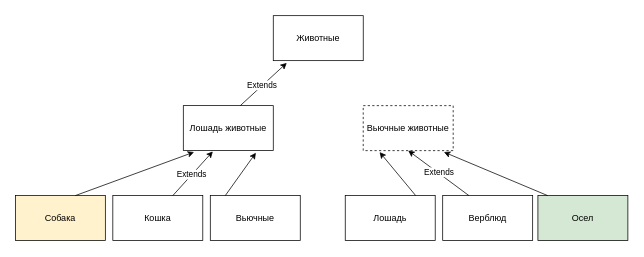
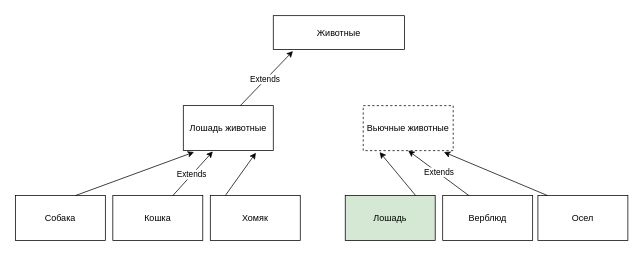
node "Животные": size 90x45 -> 131x34
node "Собака": fillcolor #fff2cc -> #ffffff
node "Вьючные": label "Вьючные" -> "Хомяк"
node "Лошадь": fillcolor #ffffff -> #d5e8d4
node "Осел": fillcolor #d5e8d4 -> #ffffff
